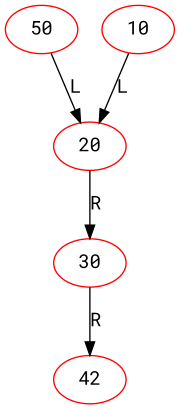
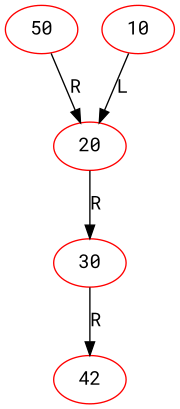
edge "50" -> "20": label "L" -> "R"
